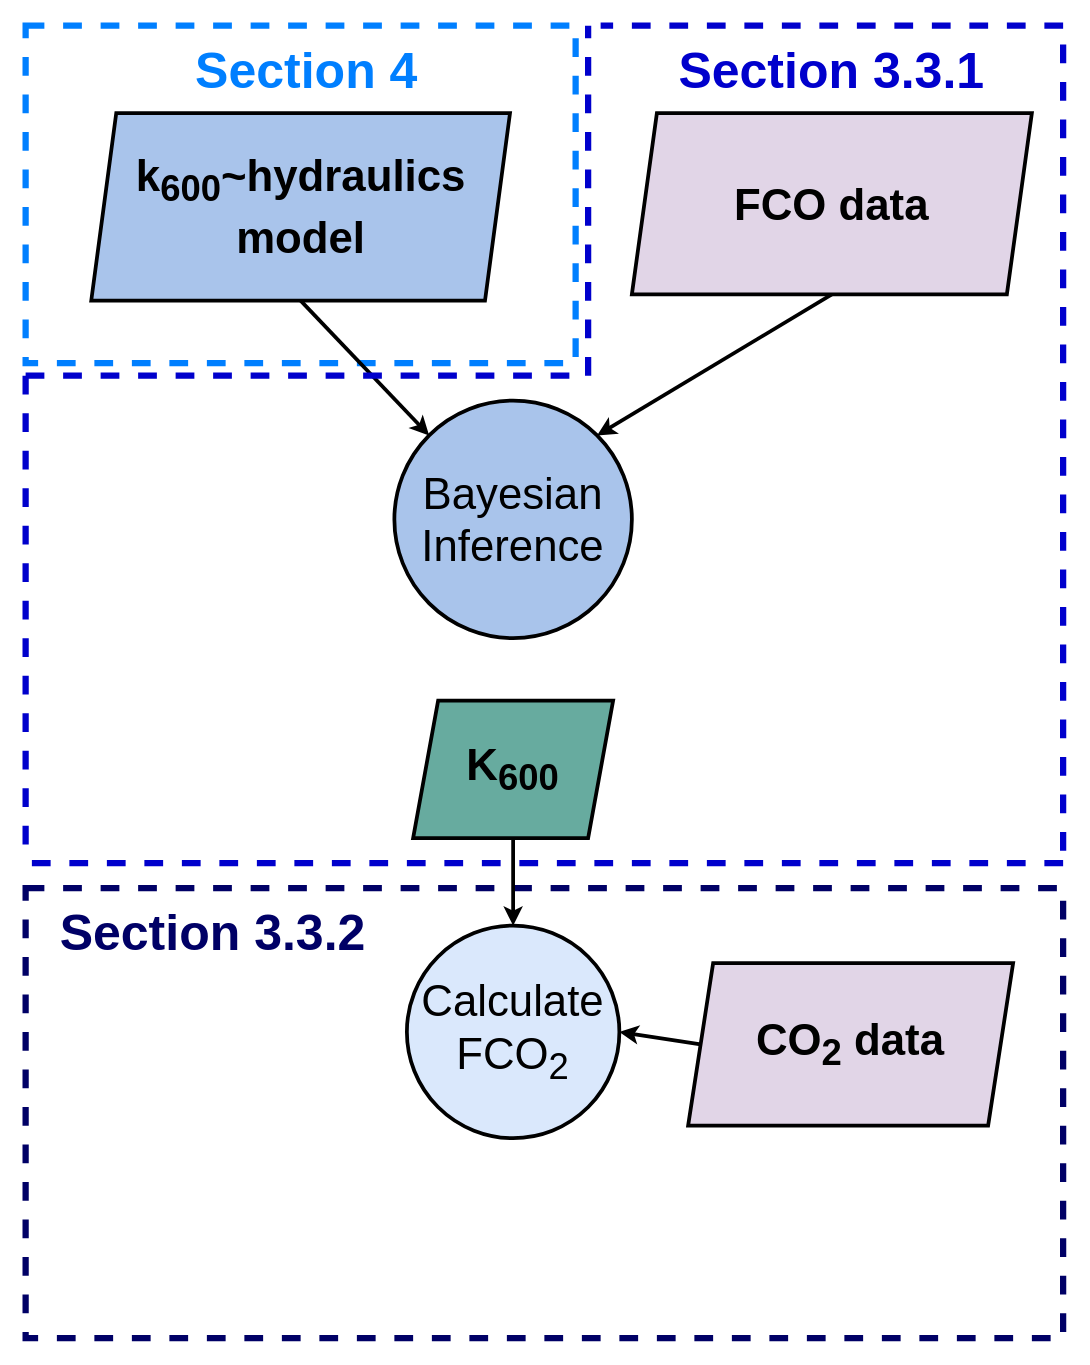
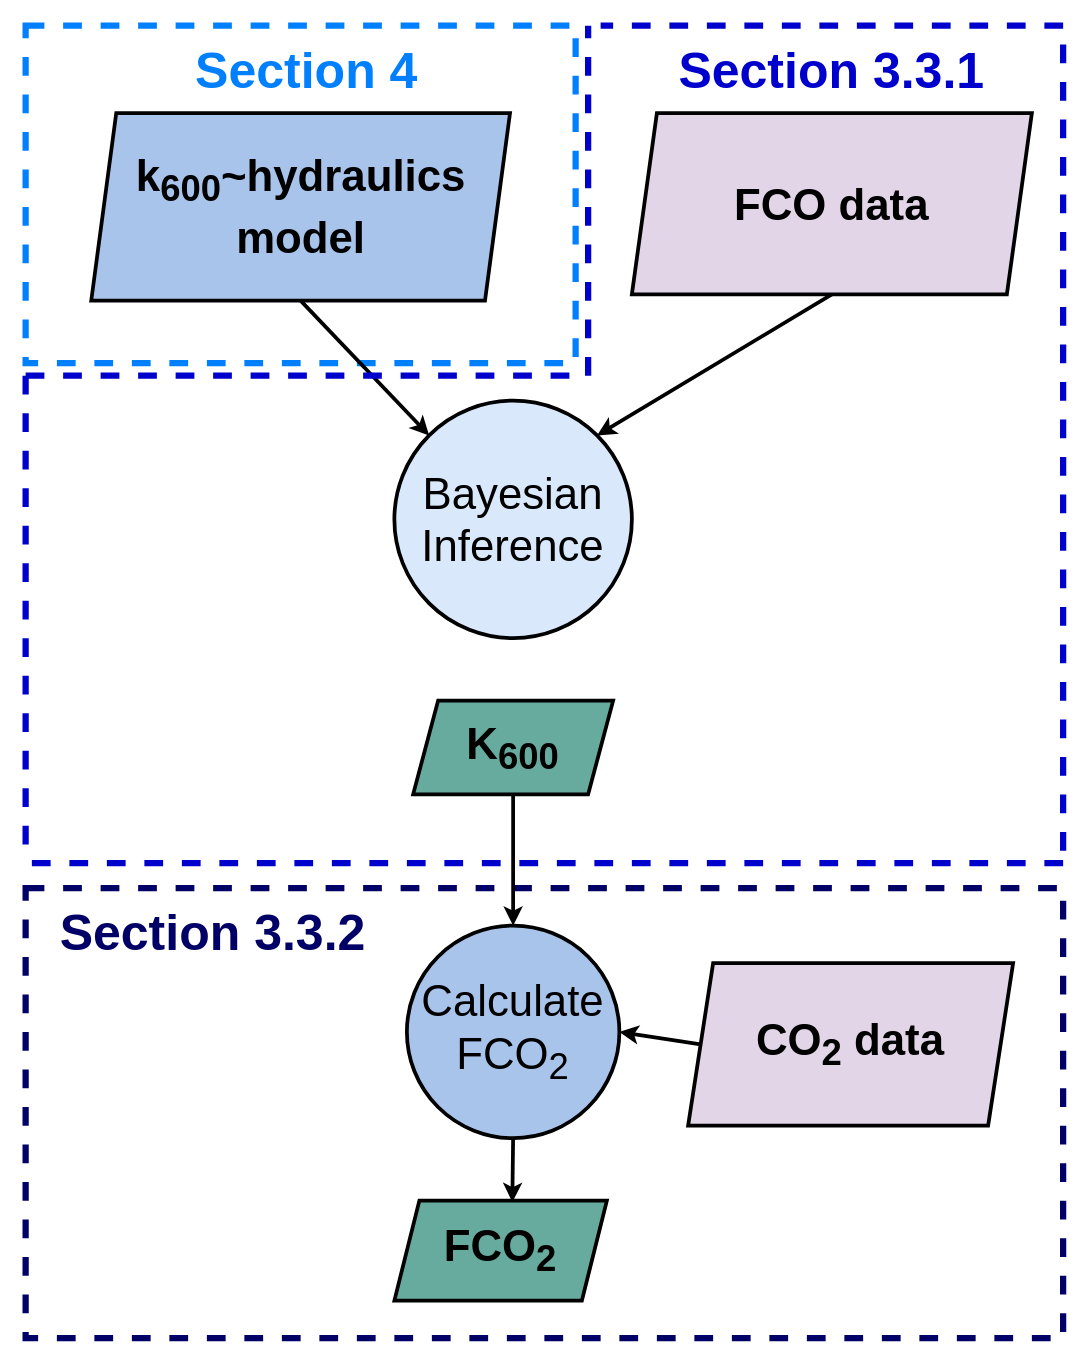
node "Bayesian Inference": fillcolor #a9c4eb -> #dae8fc
node "K600": size 200x138 -> 200x94
node "Calculate FCO2": fillcolor #dae8fc -> #a9c4eb
edge "Calculate FCO2" -> "FCO2": added
node "FCO2": added
